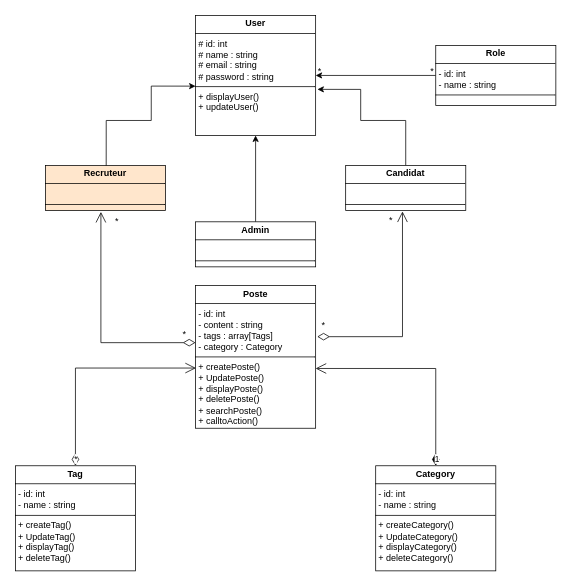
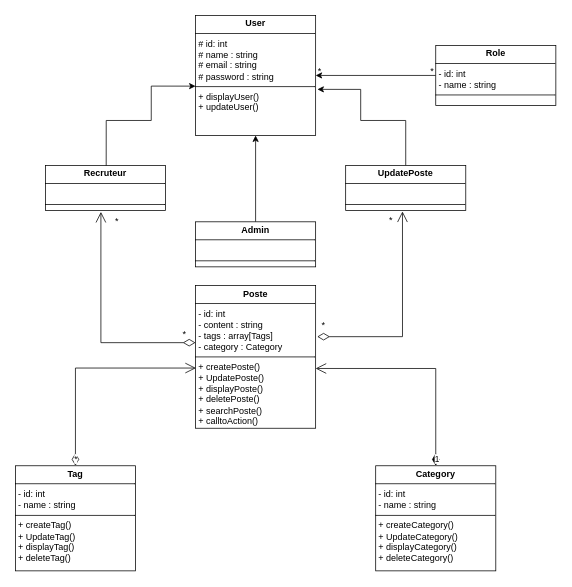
node "Candidat": label "Candidat" -> "UpdatePoste"
node "Recruteur": fillcolor #ffe6cc -> #ffffff
